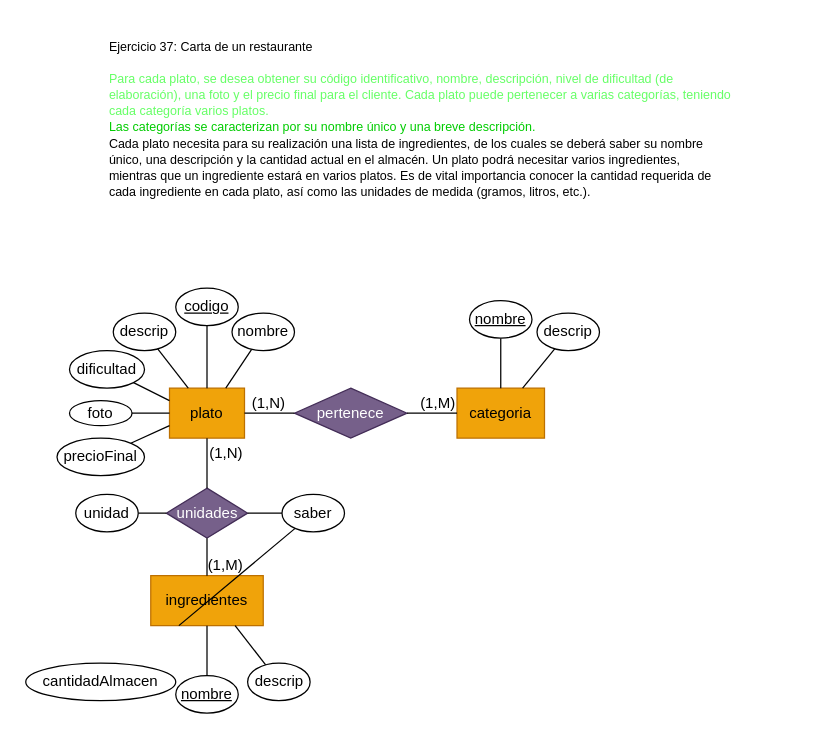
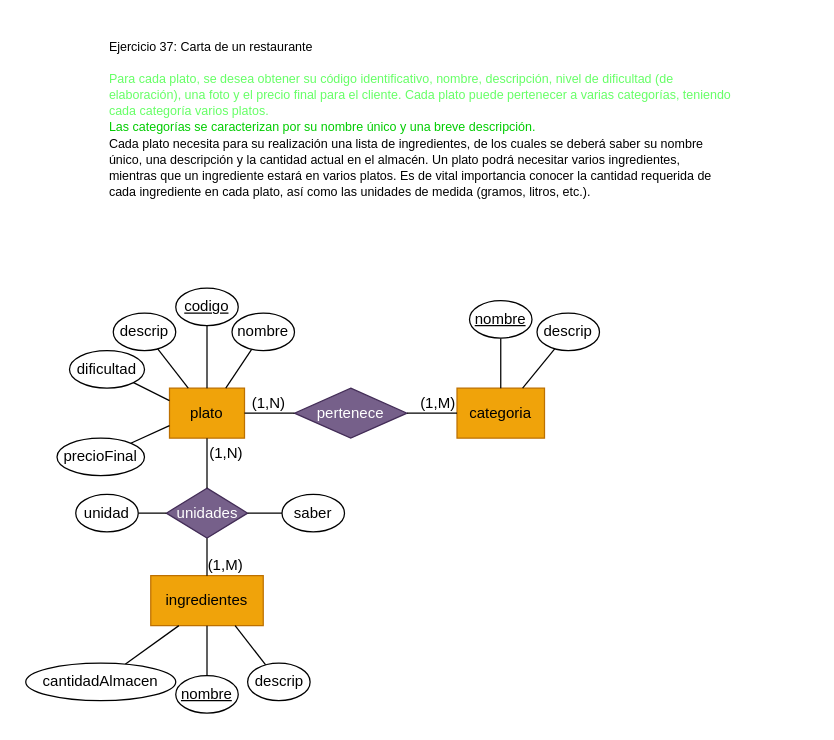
node "foto": removed
edge "foto" -- "plato": removed
edge "saber" -- "ingredientes": now "cantidadAlmacen" -- "ingredientes"
